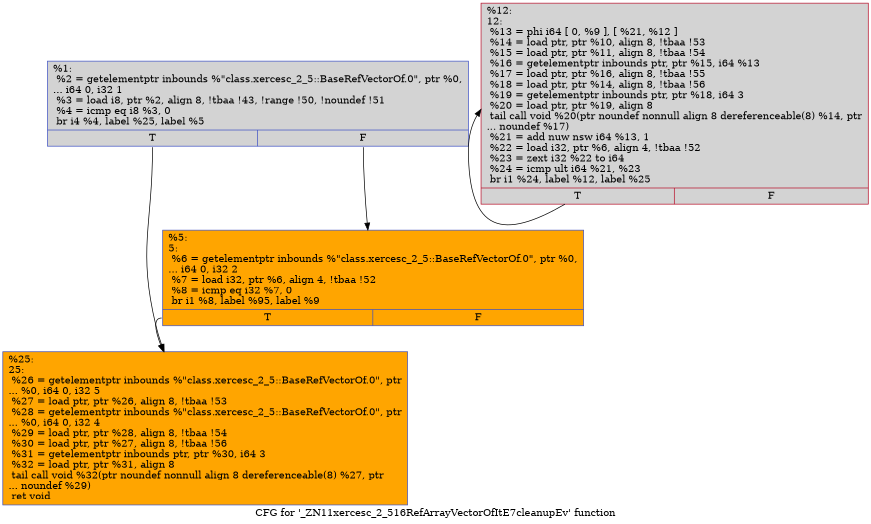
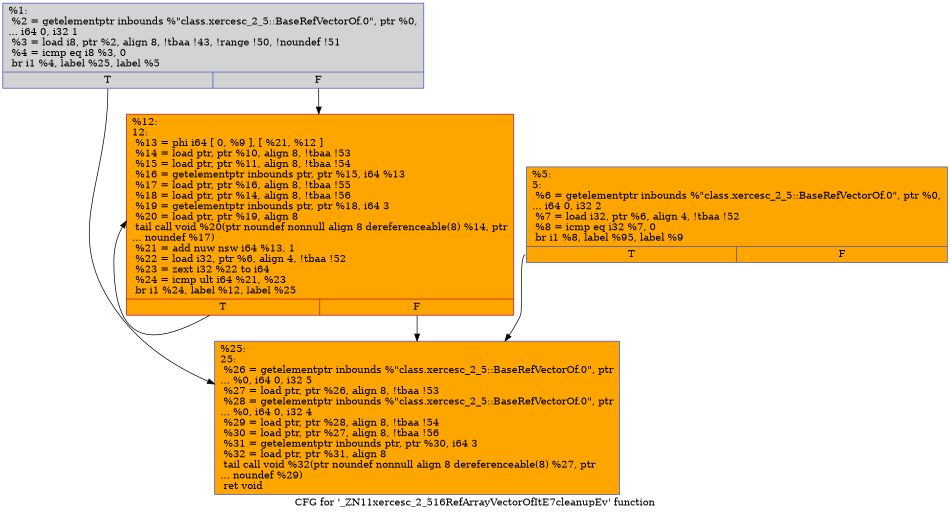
node "%12:": fillcolor lightgrey -> orange
node "%1:": text "br i4 %4, label %25, label %5" -> "br i1 %4, label %25, label %5"
edge "%1:" -> "%5:": now "%1:" -> "%12:"
edge "%12:" -> "%25:": added
